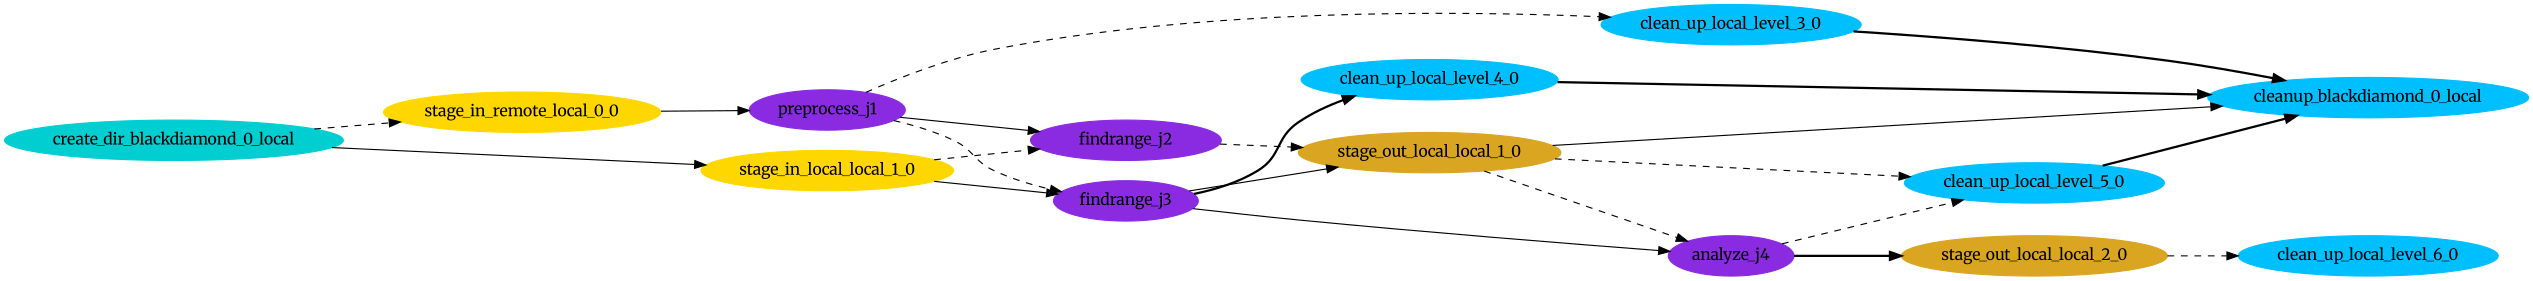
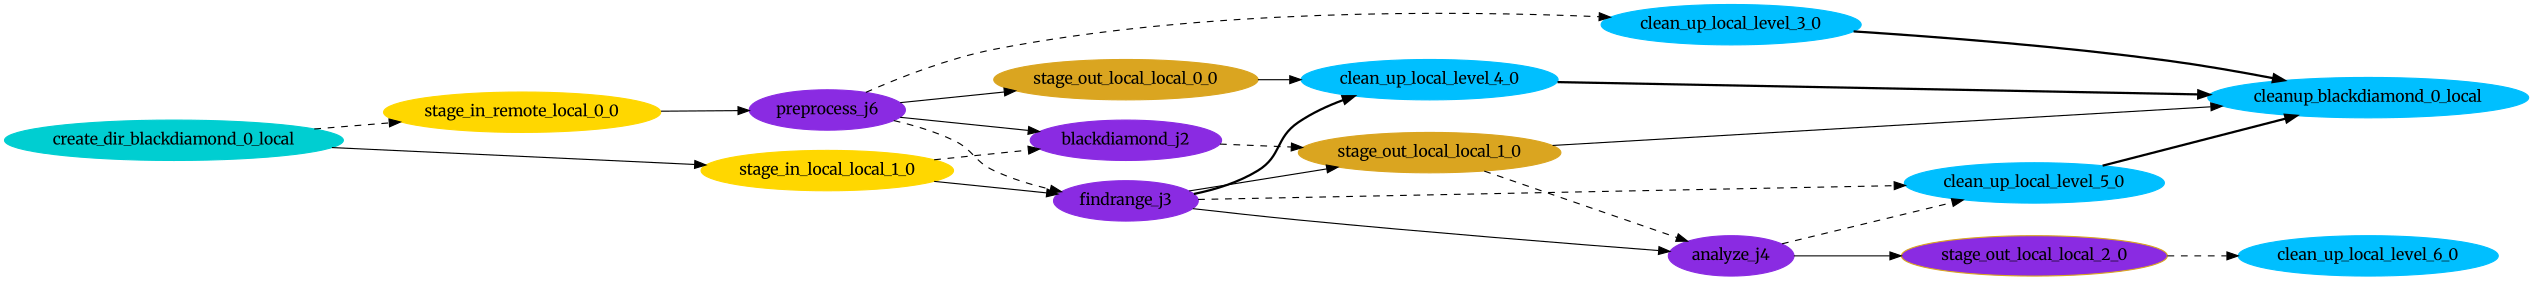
node "stage_out_local_local_0_0": added
node "preprocess_j1": label "preprocess_j1" -> "preprocess_j6"
node "findrange_j2": label "findrange_j2" -> "blackdiamond_j2"
edge "stage_out_local_local_1_0" -> "clean_up_local_level_5_0": now "findrange_j3" -> "clean_up_local_level_5_0"
edge "analyze_j4" -> "stage_out_local_local_2_0": style bold -> solid
node "stage_out_local_local_2_0": fillcolor goldenrod -> blueviolet
